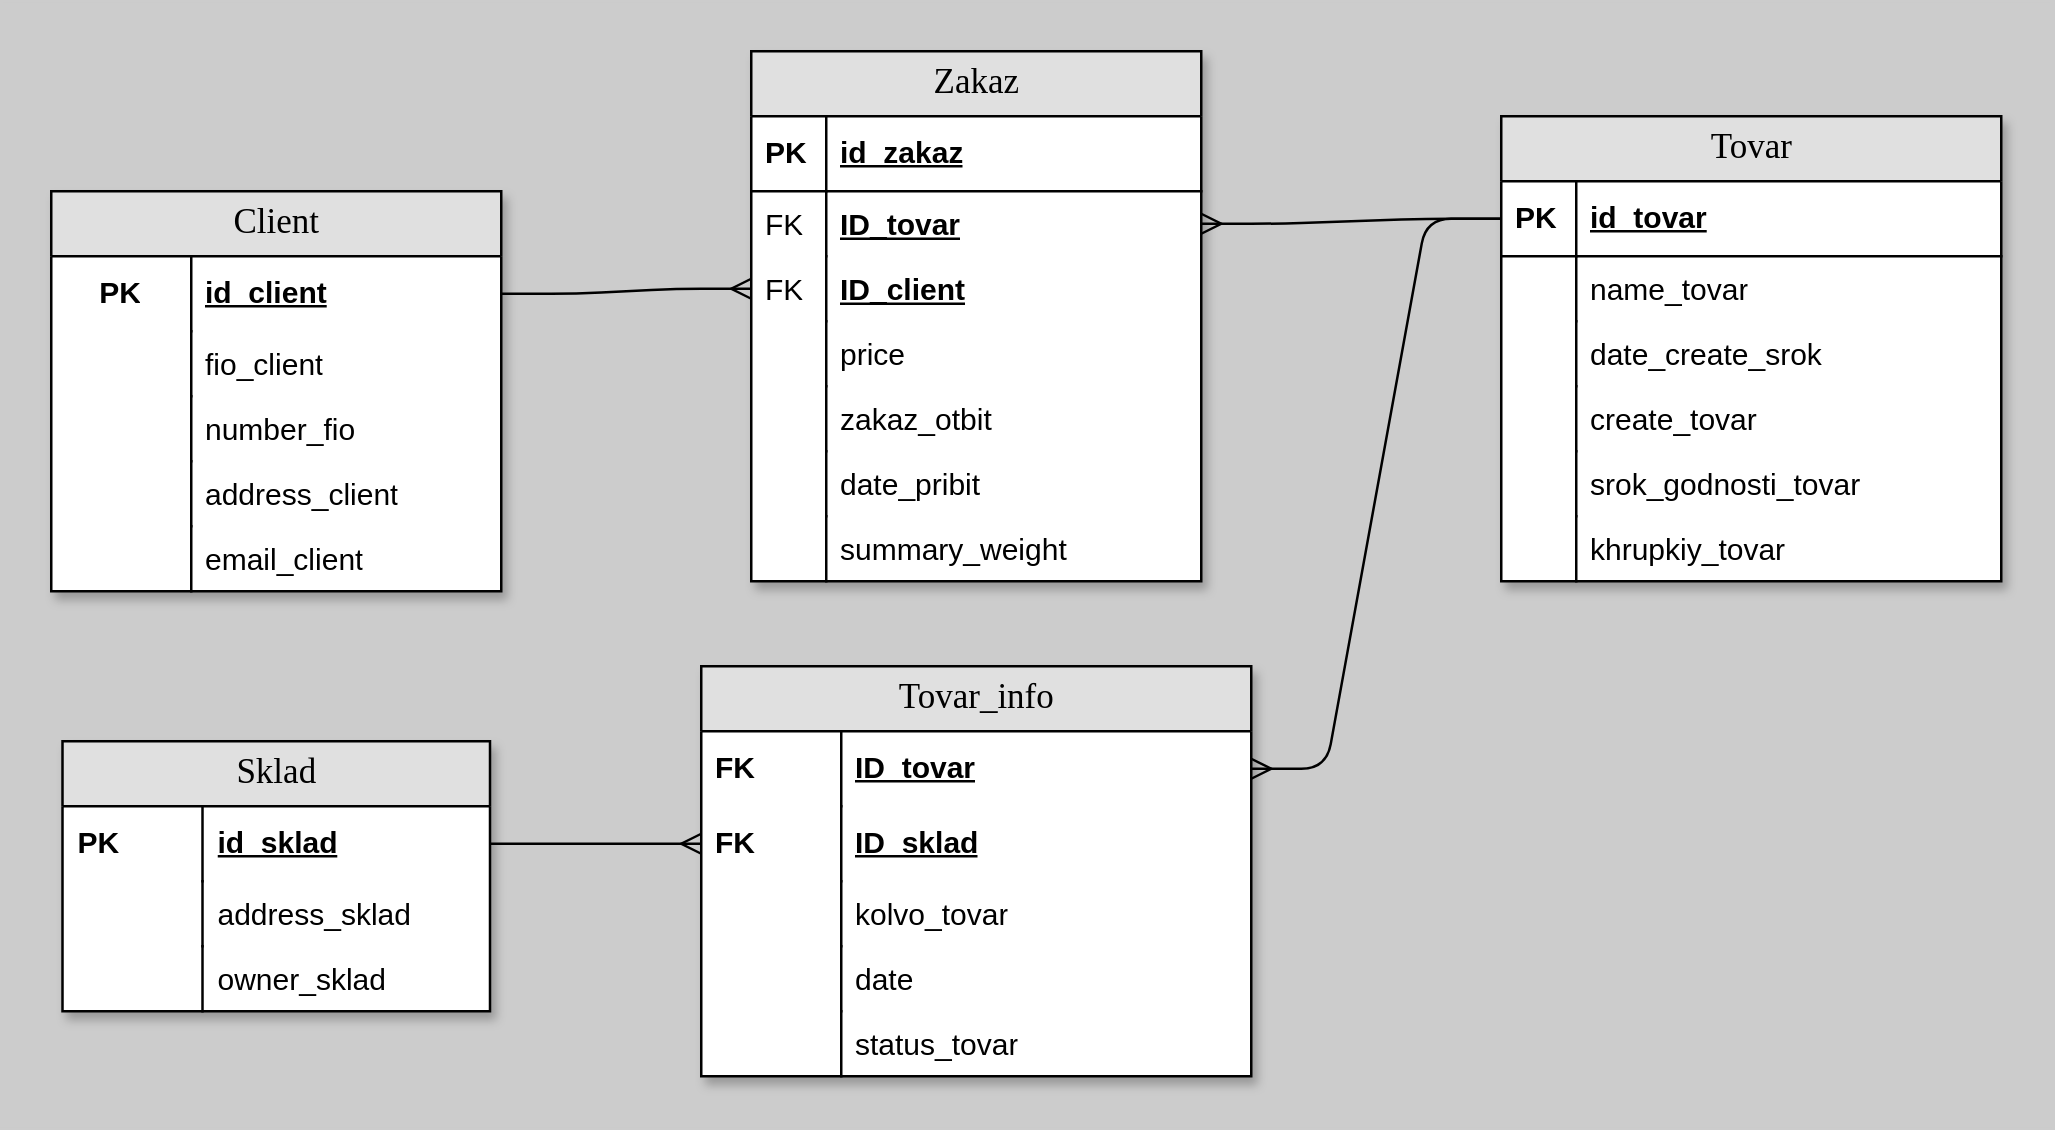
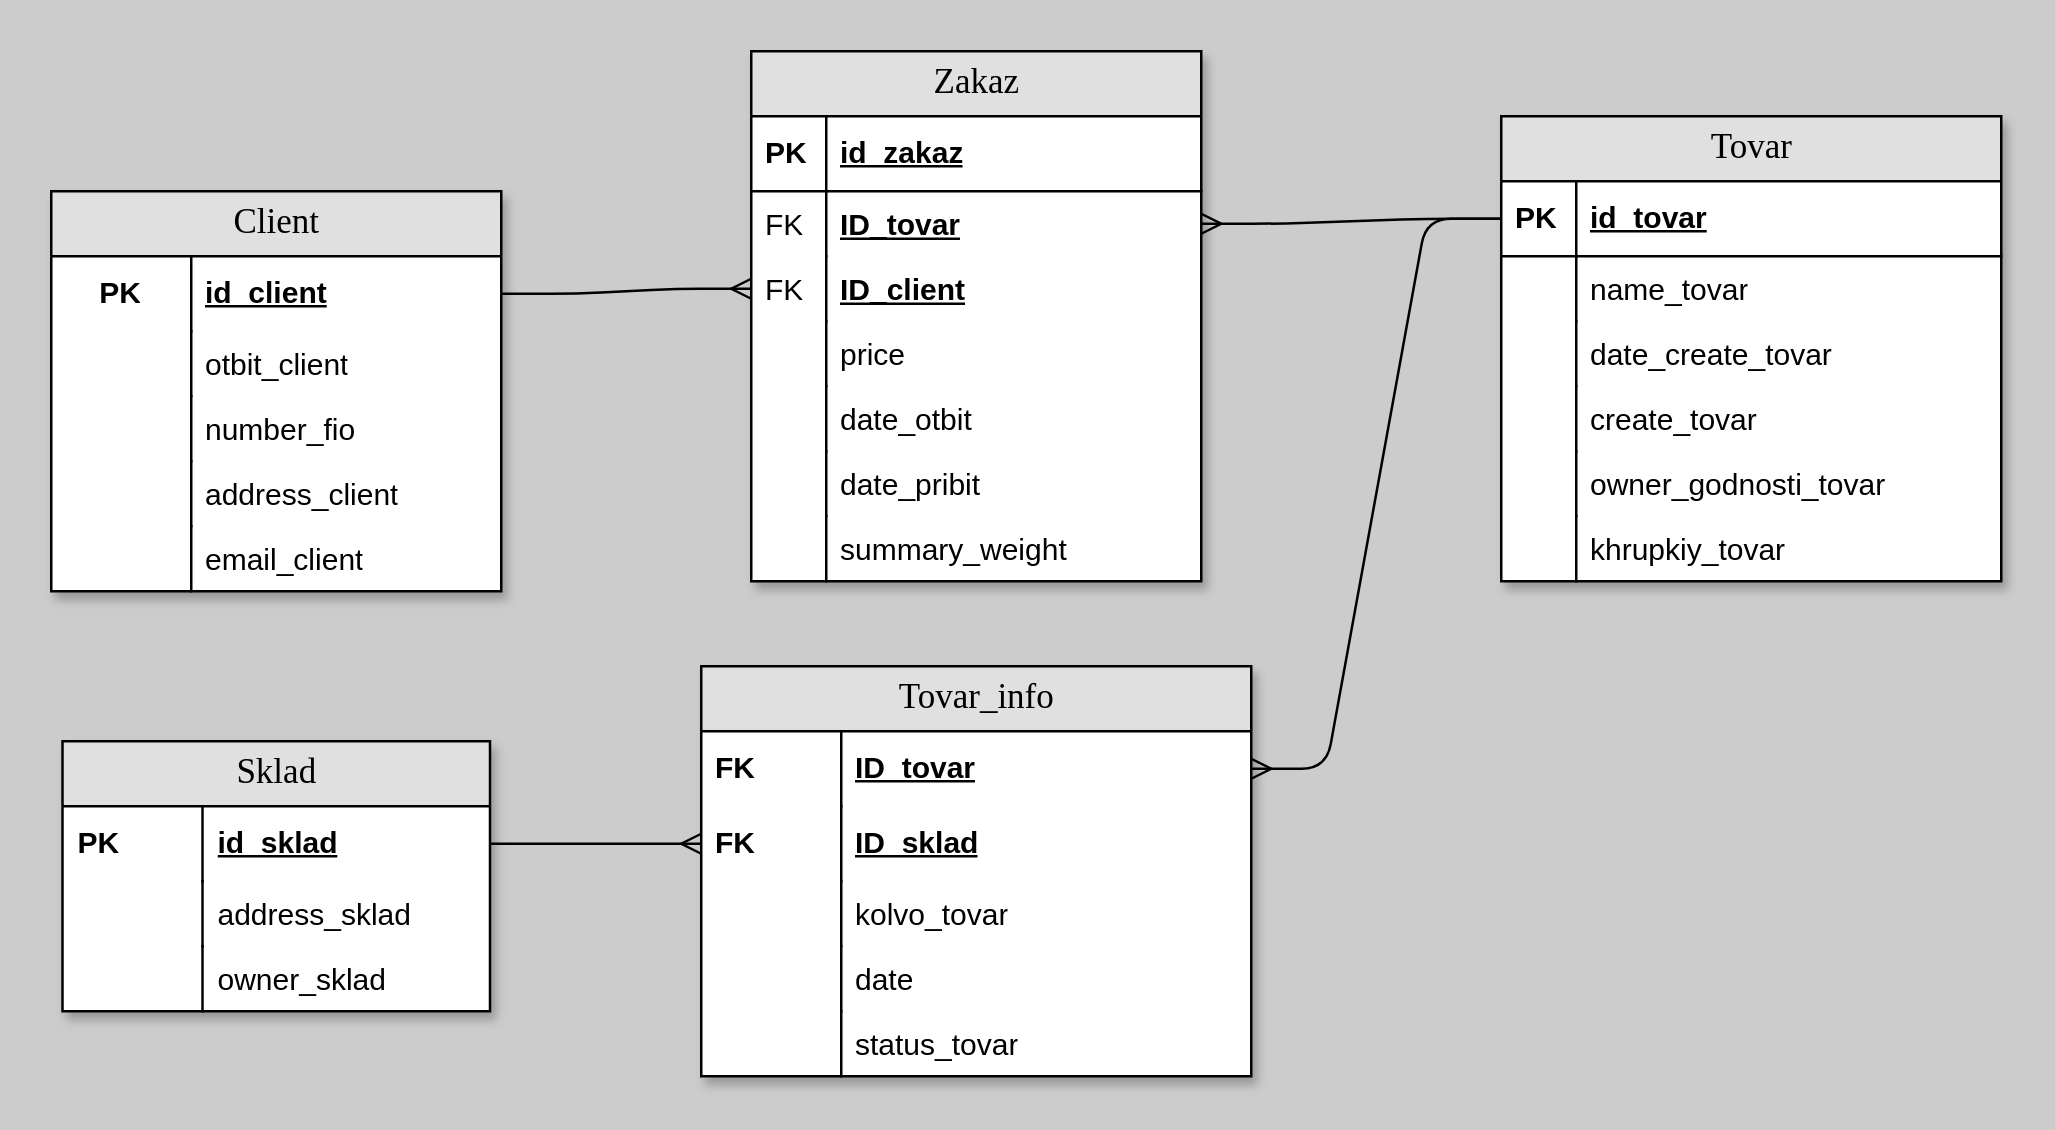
node "date_create_srok": label "date_create_srok" -> "date_create_tovar"
node "fio_client": label "fio_client" -> "otbit_client"
node "zakaz_otbit": label "zakaz_otbit" -> "date_otbit"
node "srok_godnosti_tovar": label "srok_godnosti_tovar" -> "owner_godnosti_tovar"
